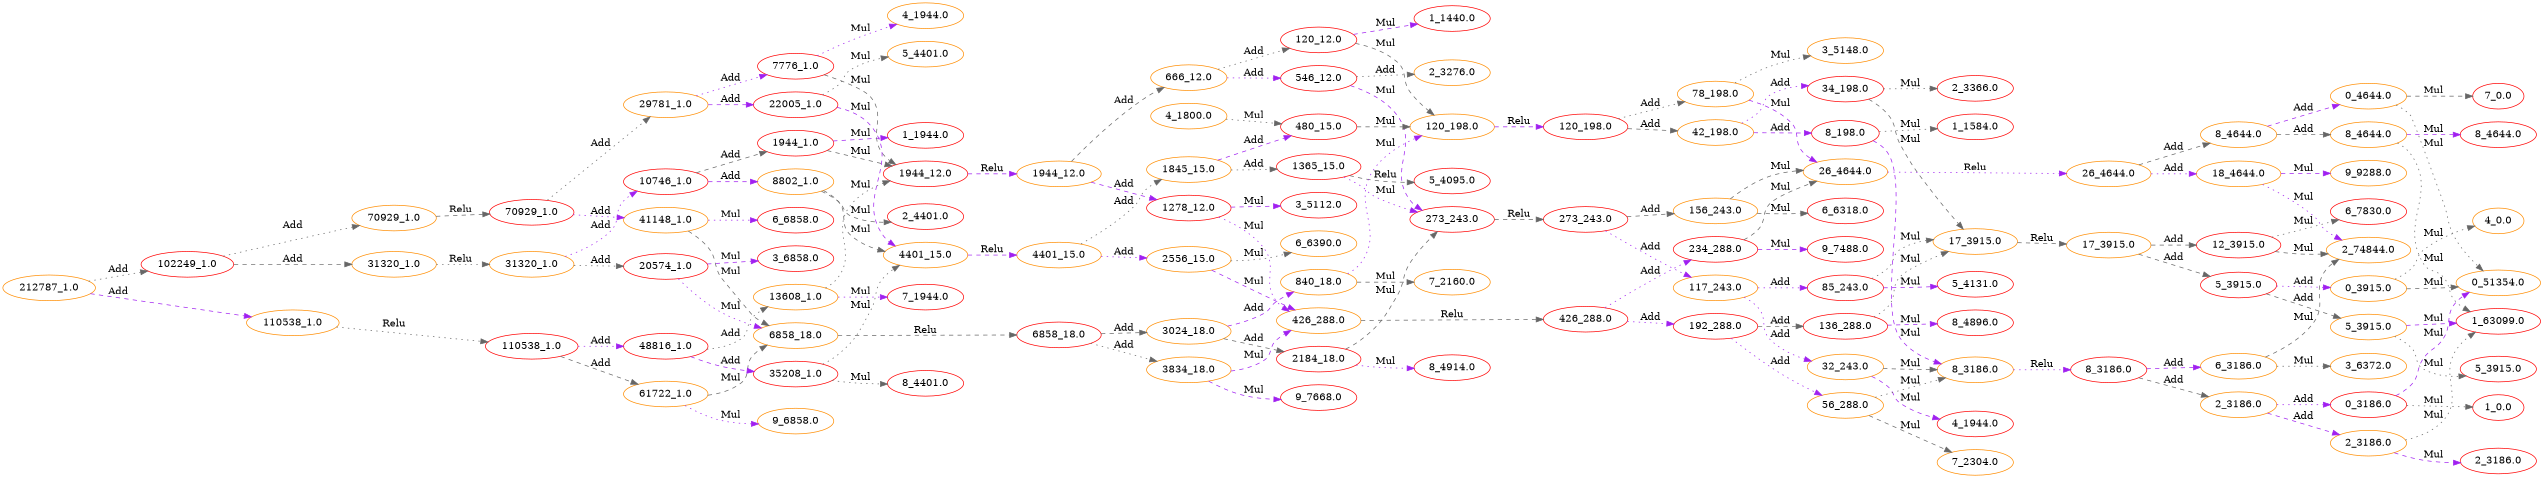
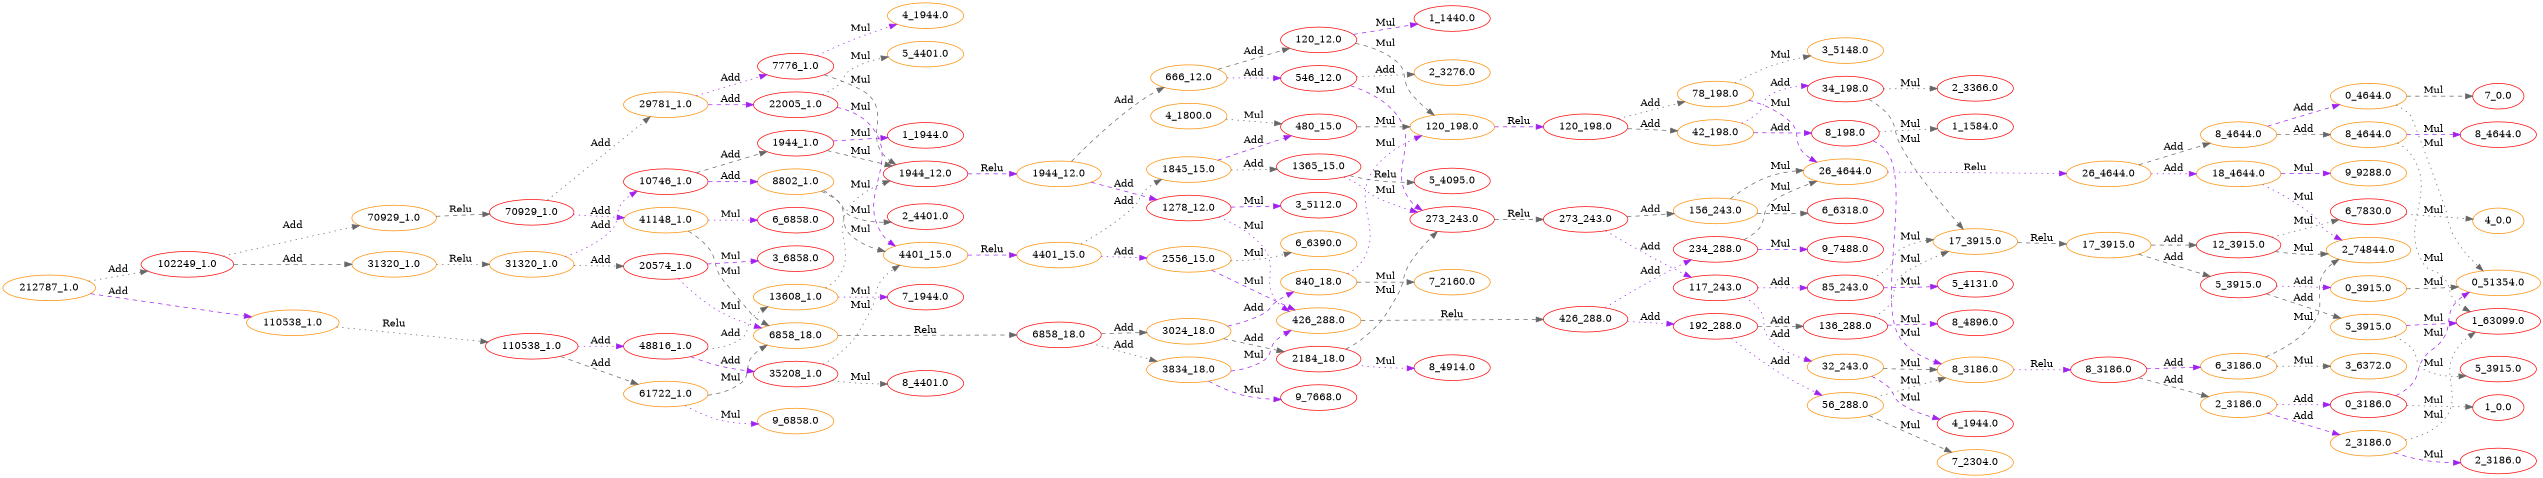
edge "666_12.0" -> "120_12.0": style dotted -> dashed
edge "0_3915.0" -> "4_0.0": now "6_7830.0" -> "4_0.0"
node "117_243.0": color darkorange -> red
